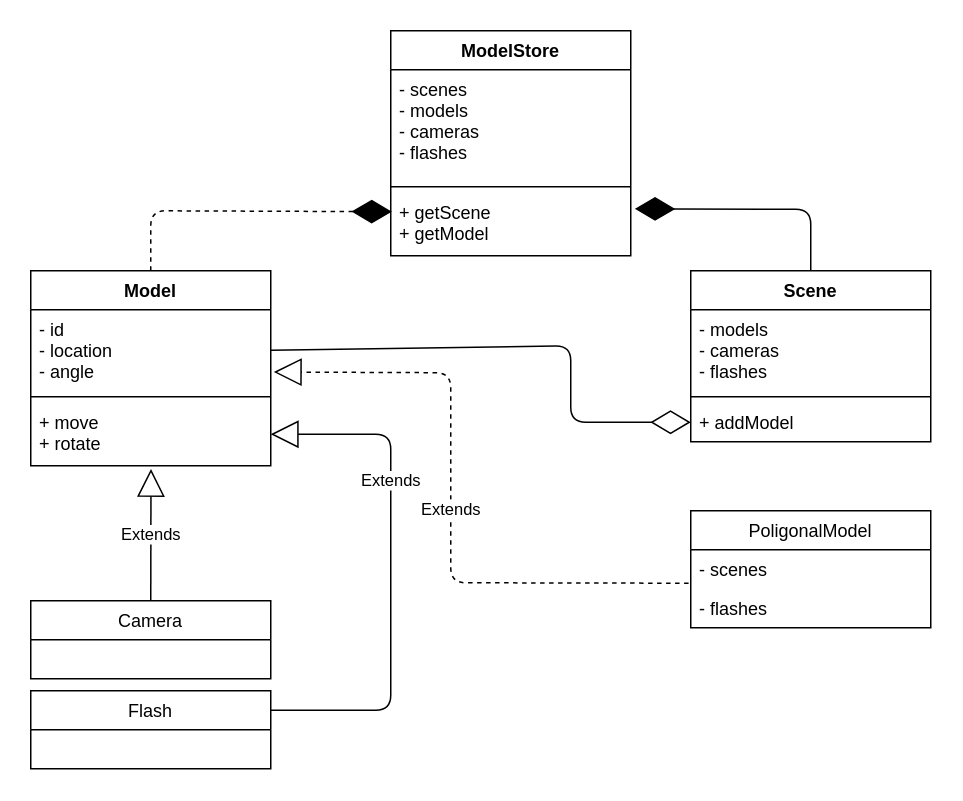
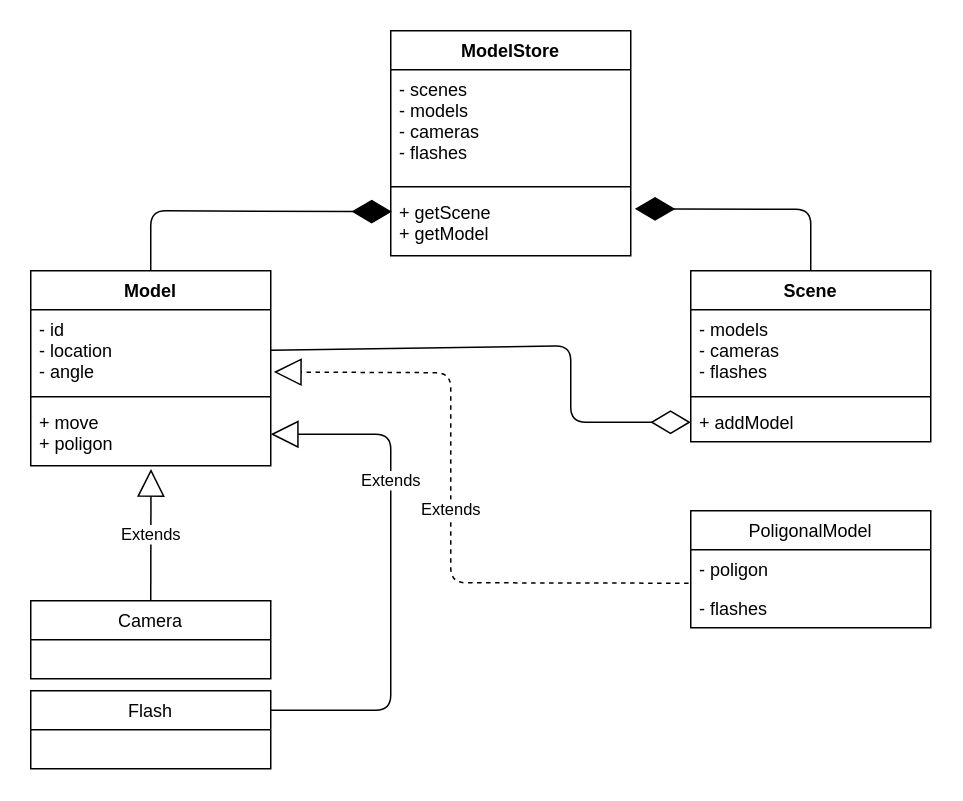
edge "Model" -> "+ getScene + getModel": style dashed -> solid
node "+ move + rotate": label "+ move + rotate" -> "+ move + poligon"
node "- scenes": label "- scenes" -> "- poligon"
